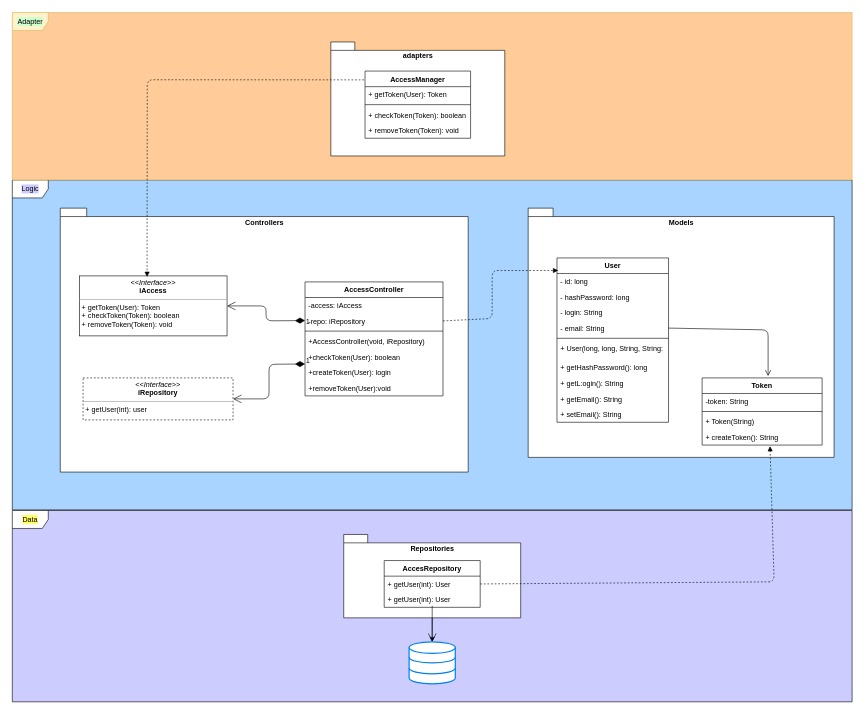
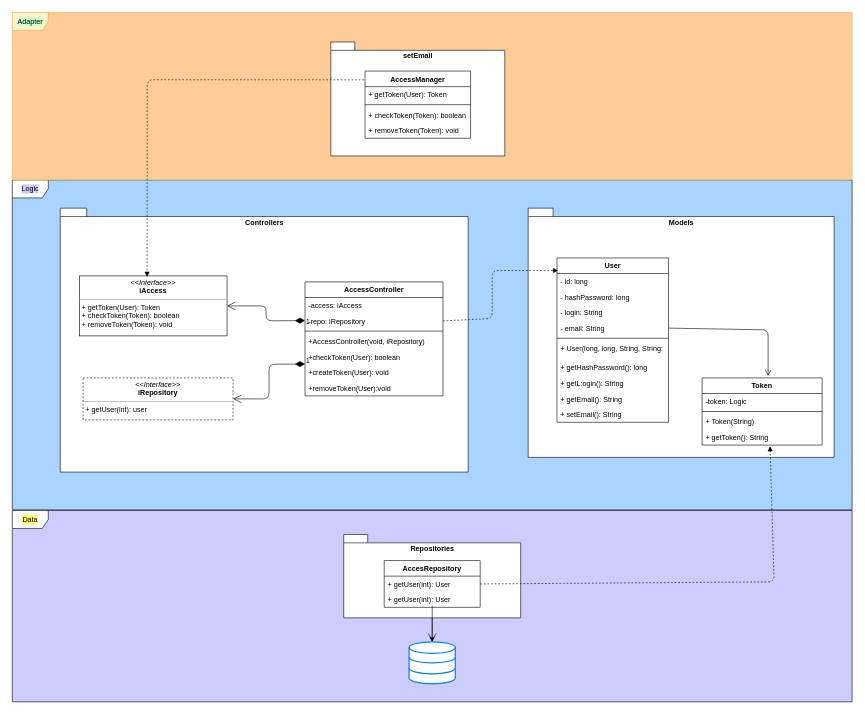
node "adapters": label "adapters" -> "setEmail"
node "+createToken(User): login": label "+createToken(User): login" -> "+createToken(User): void"
node "-token: String": label "-token: String" -> "-token: Logic"
node "+ createToken(): String": label "+ createToken(): String" -> "+ getToken(): String"
